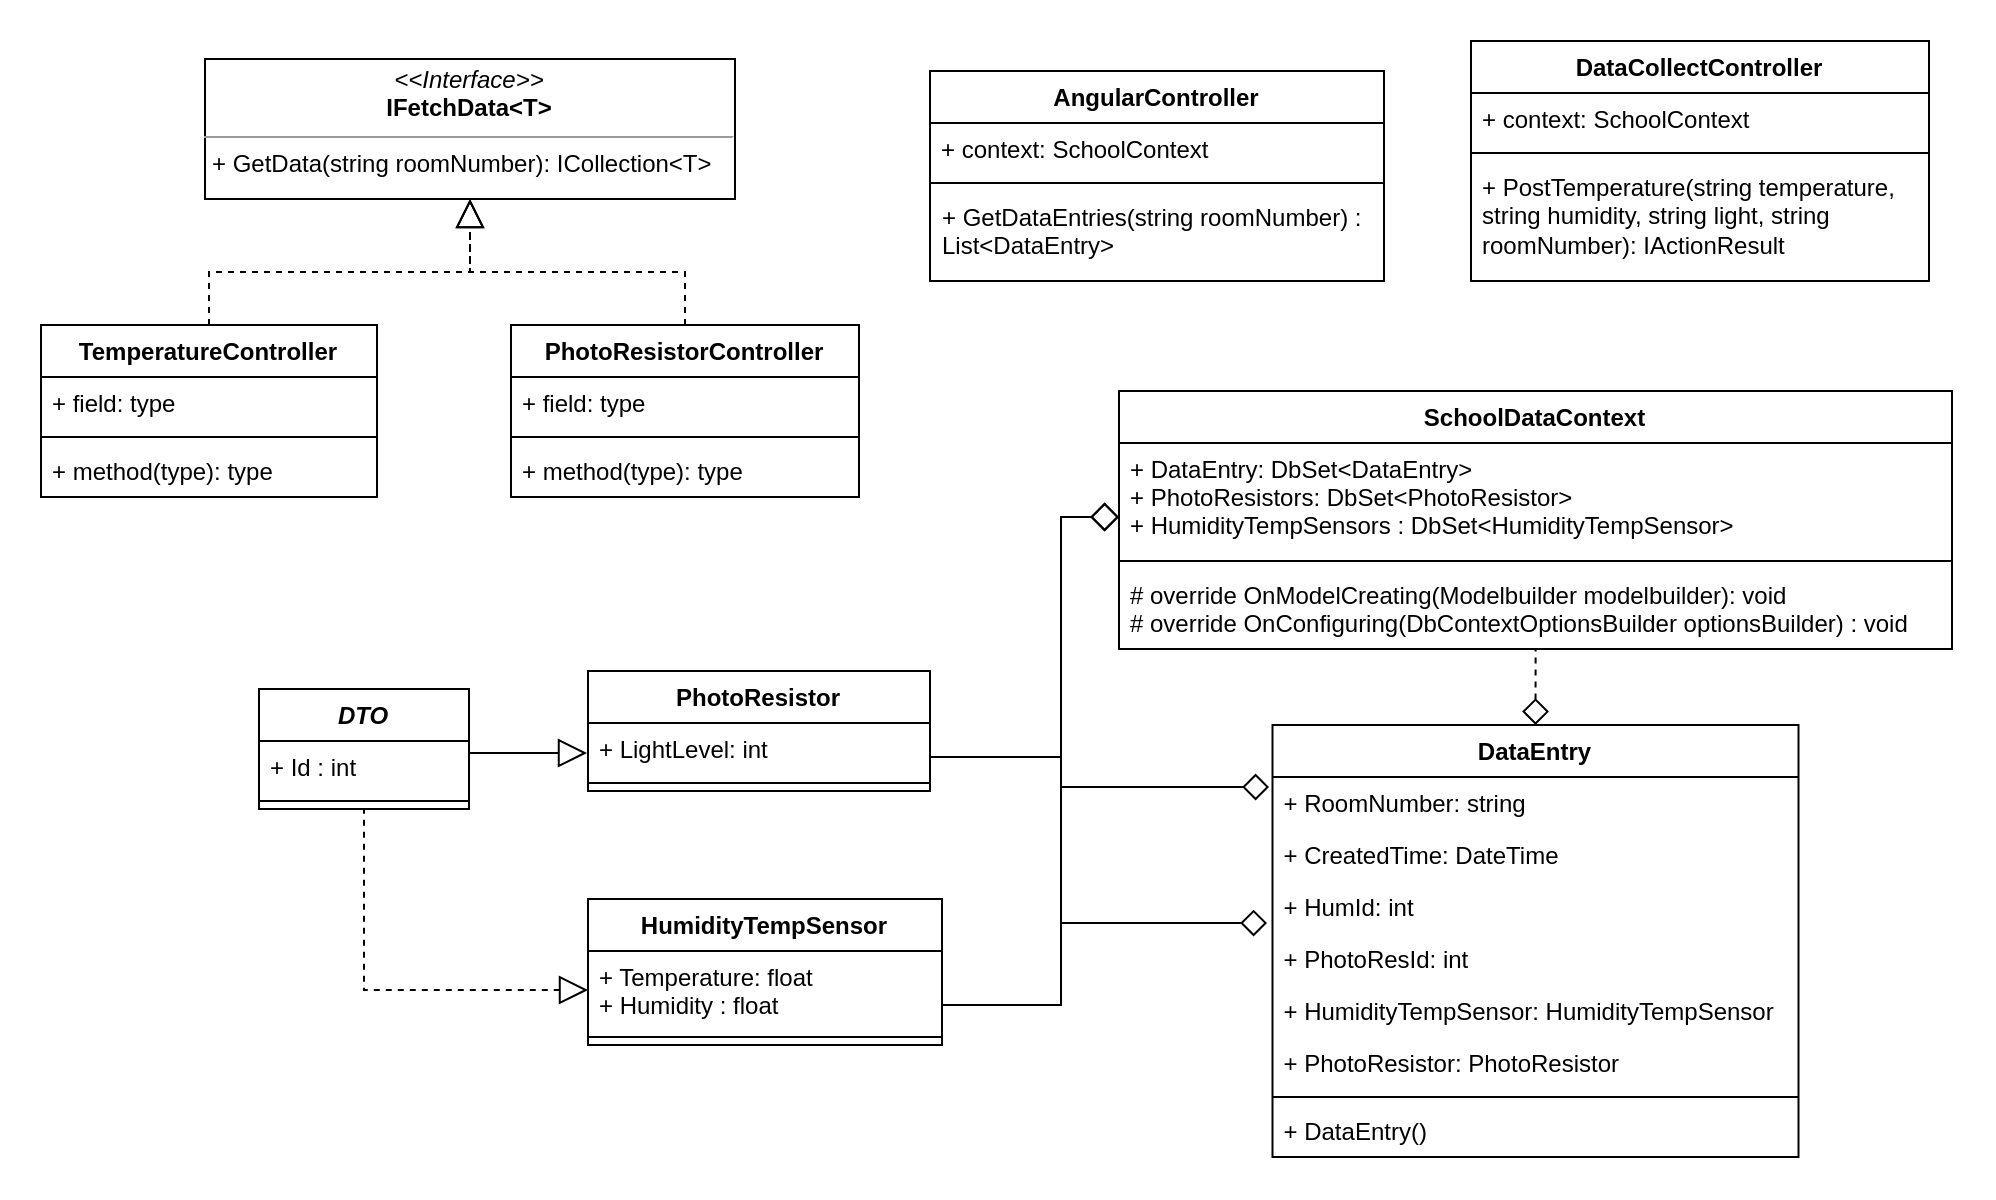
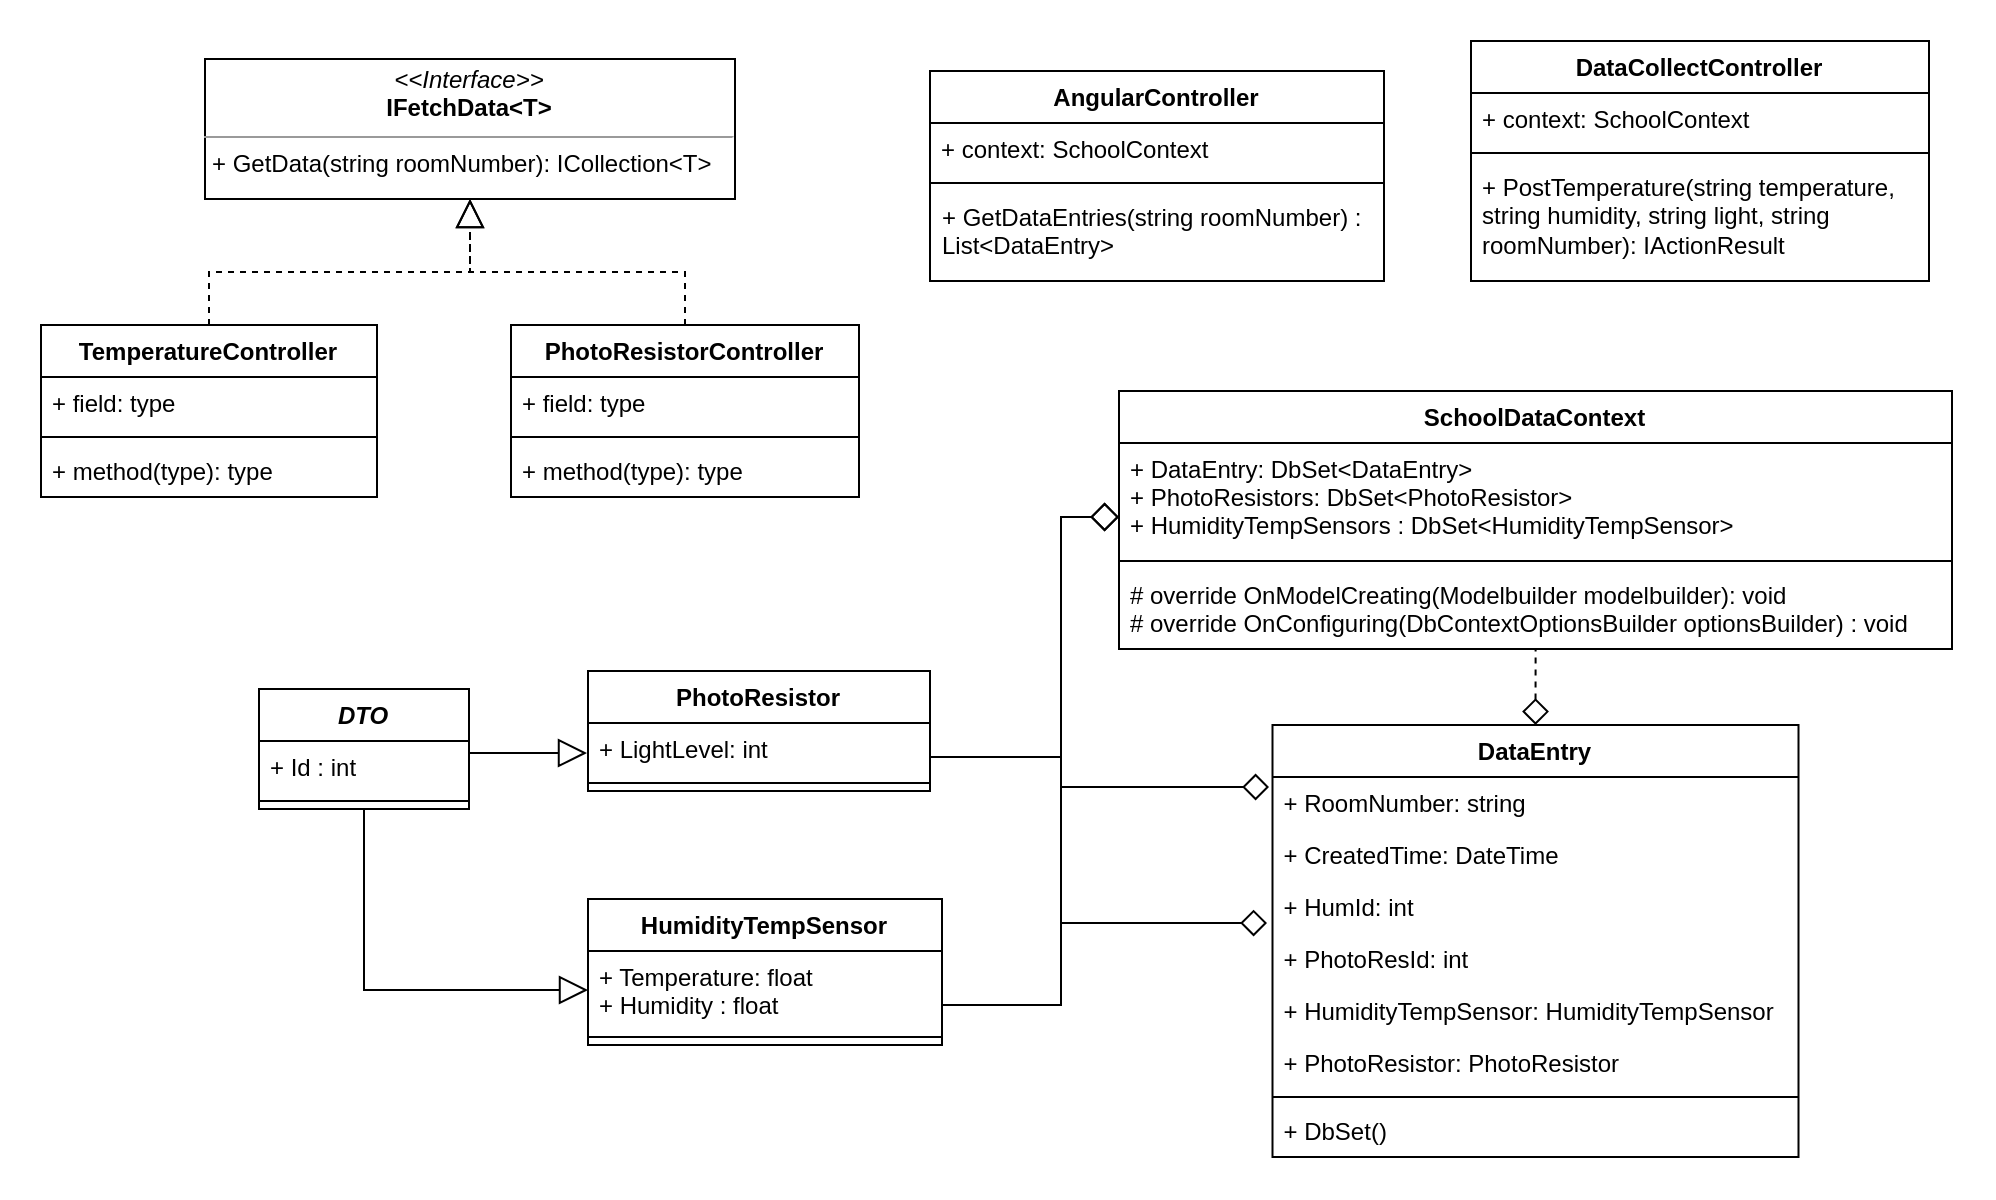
edge "DTO" -> "+ Temperature: float + Humidity : float": style dashed -> solid
node "+ DataEntry()": label "+ DataEntry()" -> "+ DbSet()"
